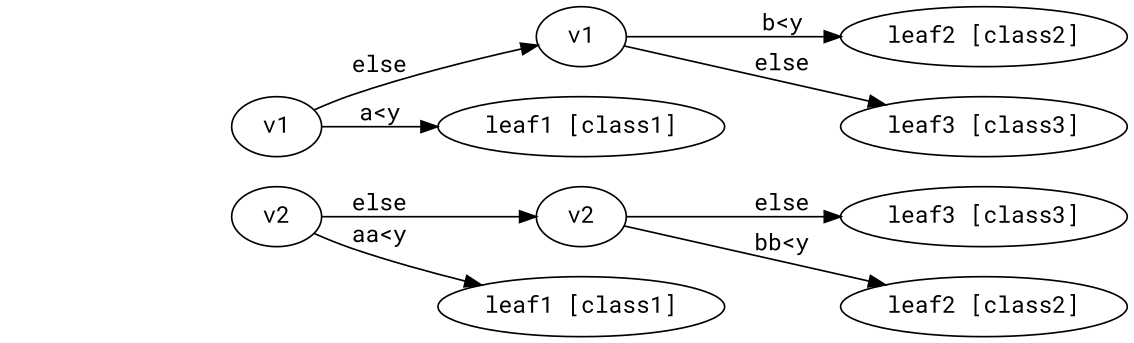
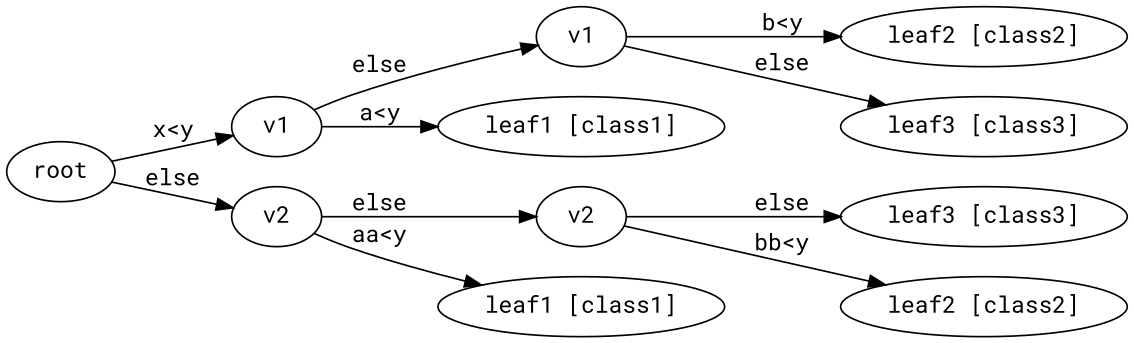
node "root": added
